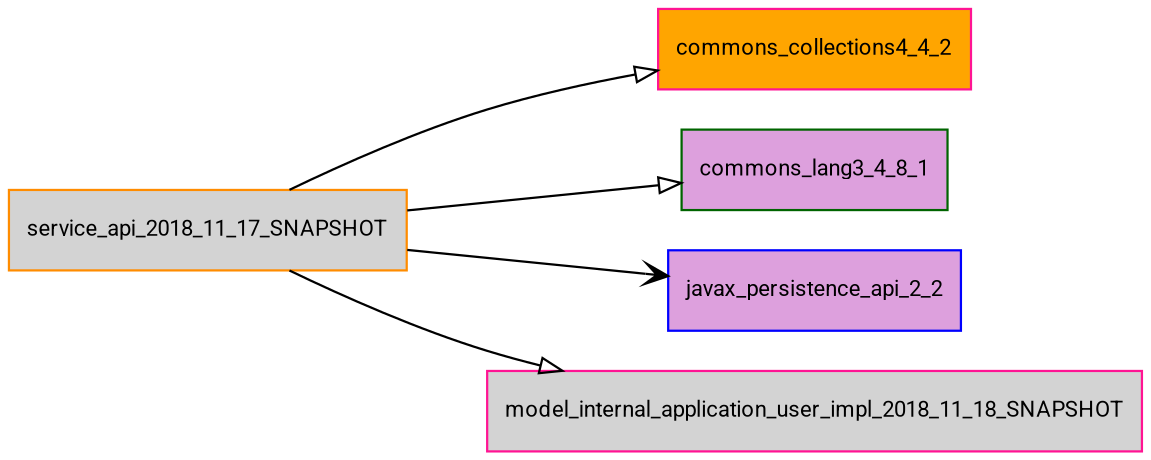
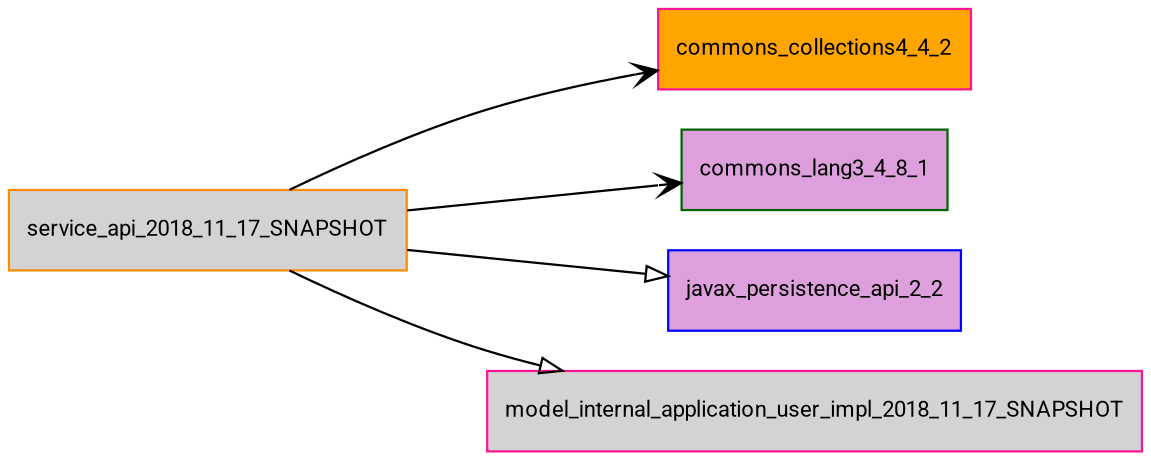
edge "service_api_2018_11_17_SNAPSHOT" -> "commons_collections4_4_2": arrowhead onormal -> vee
edge "service_api_2018_11_17_SNAPSHOT" -> "commons_lang3_4_8_1": arrowhead onormal -> vee
edge "service_api_2018_11_17_SNAPSHOT" -> "javax_persistence_api_2_2": arrowhead vee -> onormal
node "model_internal_application_user_impl_2018_11_18_SNAPSHOT": label "model_internal_application_user_impl_2018_11_18_SNAPSHOT" -> "model_internal_application_user_impl_2018_11_17_SNAPSHOT"
